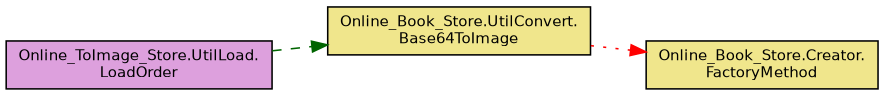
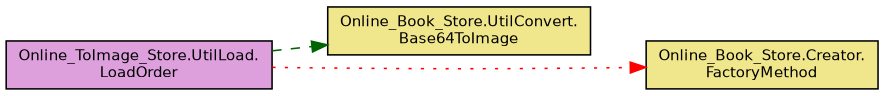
edge "Online_Book_Store.UtilConvert. Base64ToImage" -> "Online_Book_Store.Creator. FactoryMethod": now "Online_ToImage_Store.UtilLoad. LoadOrder" -> "Online_Book_Store.Creator. FactoryMethod"
